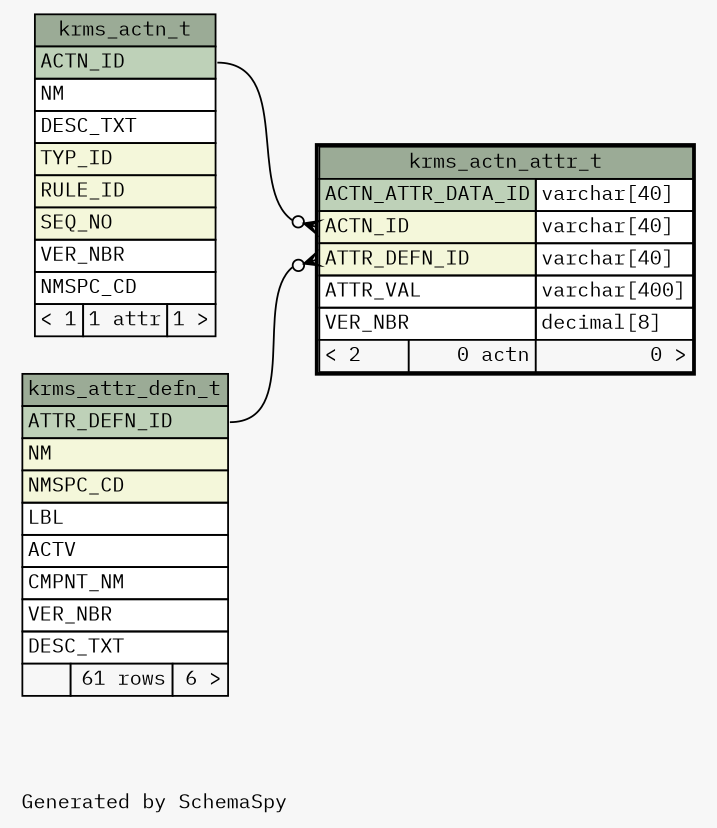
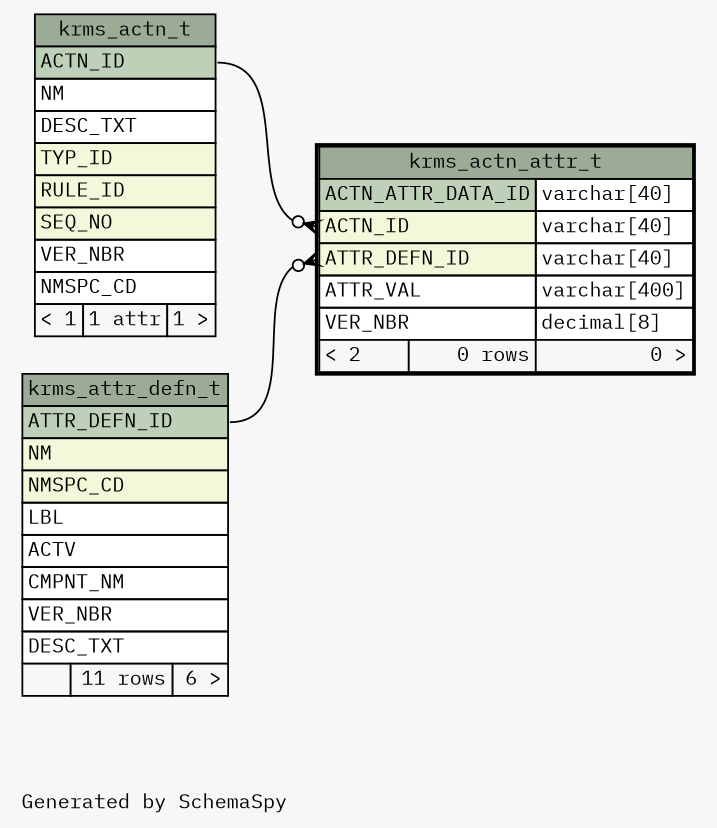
node "krms_actn_attr_t": text "0 actn" -> "0 rows"
node "krms_attr_defn_t": text "61 rows" -> "11 rows"
